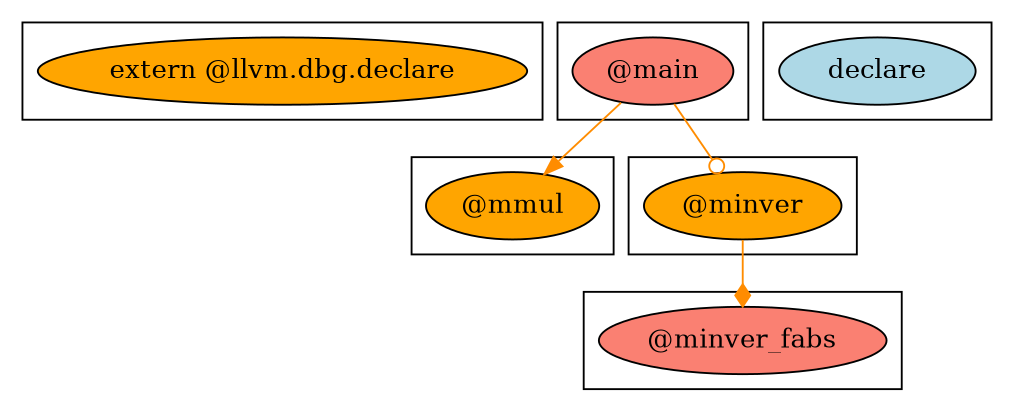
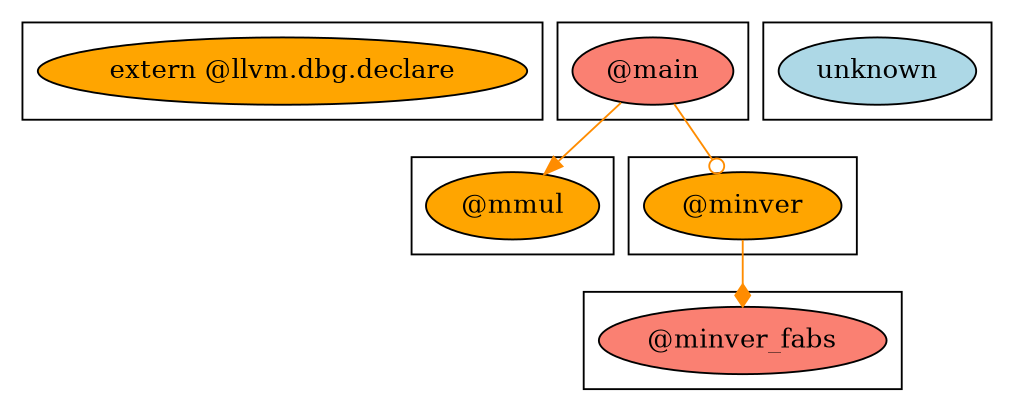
node "declare": label "declare" -> "unknown"
